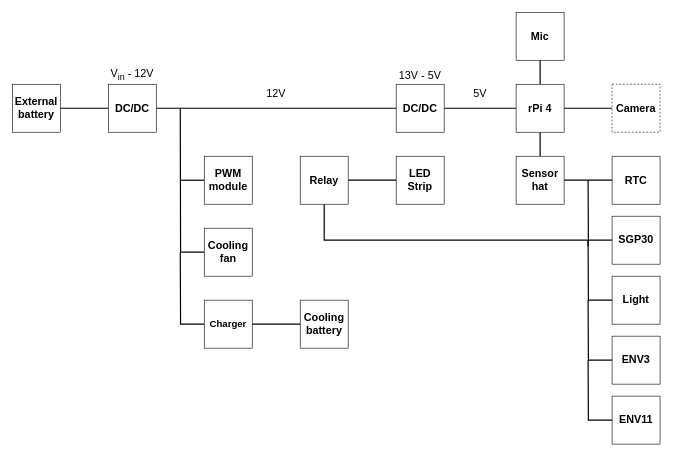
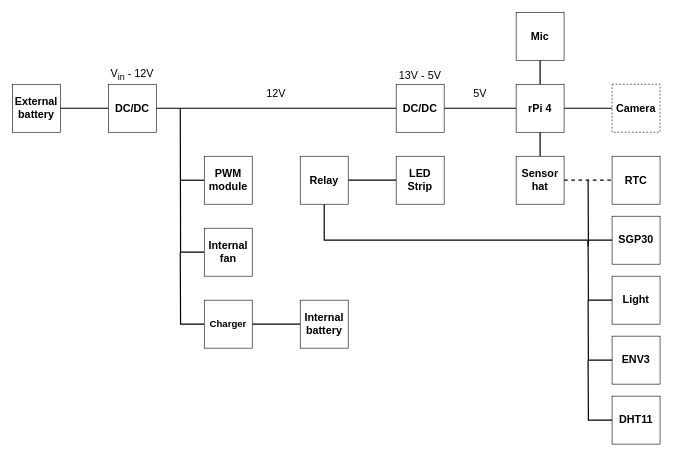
edge "Sensor hat" -- "RTC": style solid -> dashed
node "Cooling fan": label "Cooling fan" -> "Internal fan"
node "Cooling battery": label "Cooling battery" -> "Internal battery"
node "ENV11": label "ENV11" -> "DHT11"
